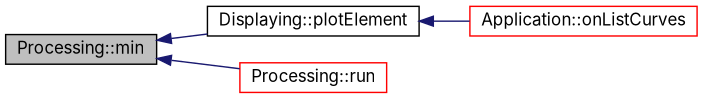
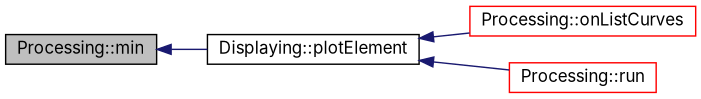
node "Application::onListCurves": label "Application::onListCurves" -> "Processing::onListCurves"
edge "Processing::run" -> "Processing::min": now "Processing::run" -> "Displaying::plotElement"
